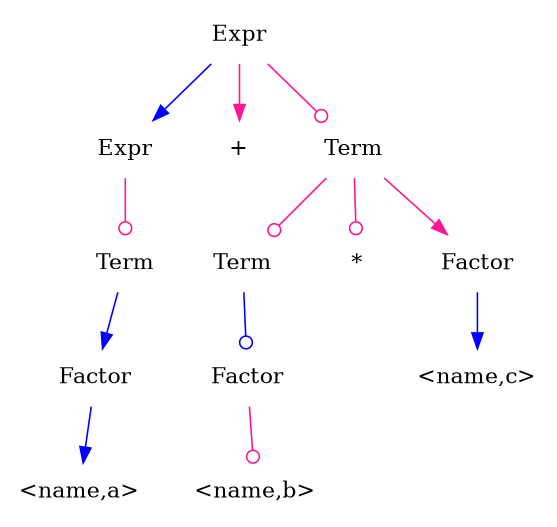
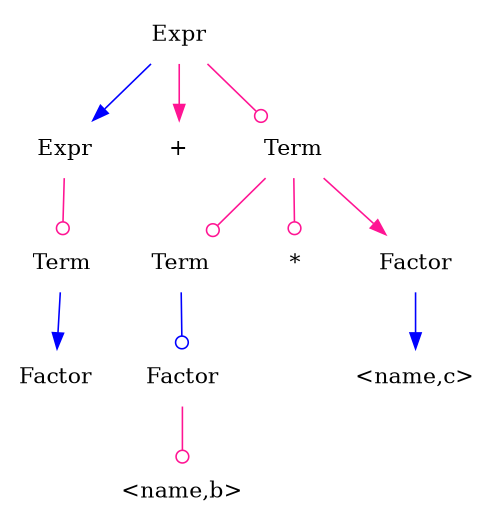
node "<name,a>": removed
